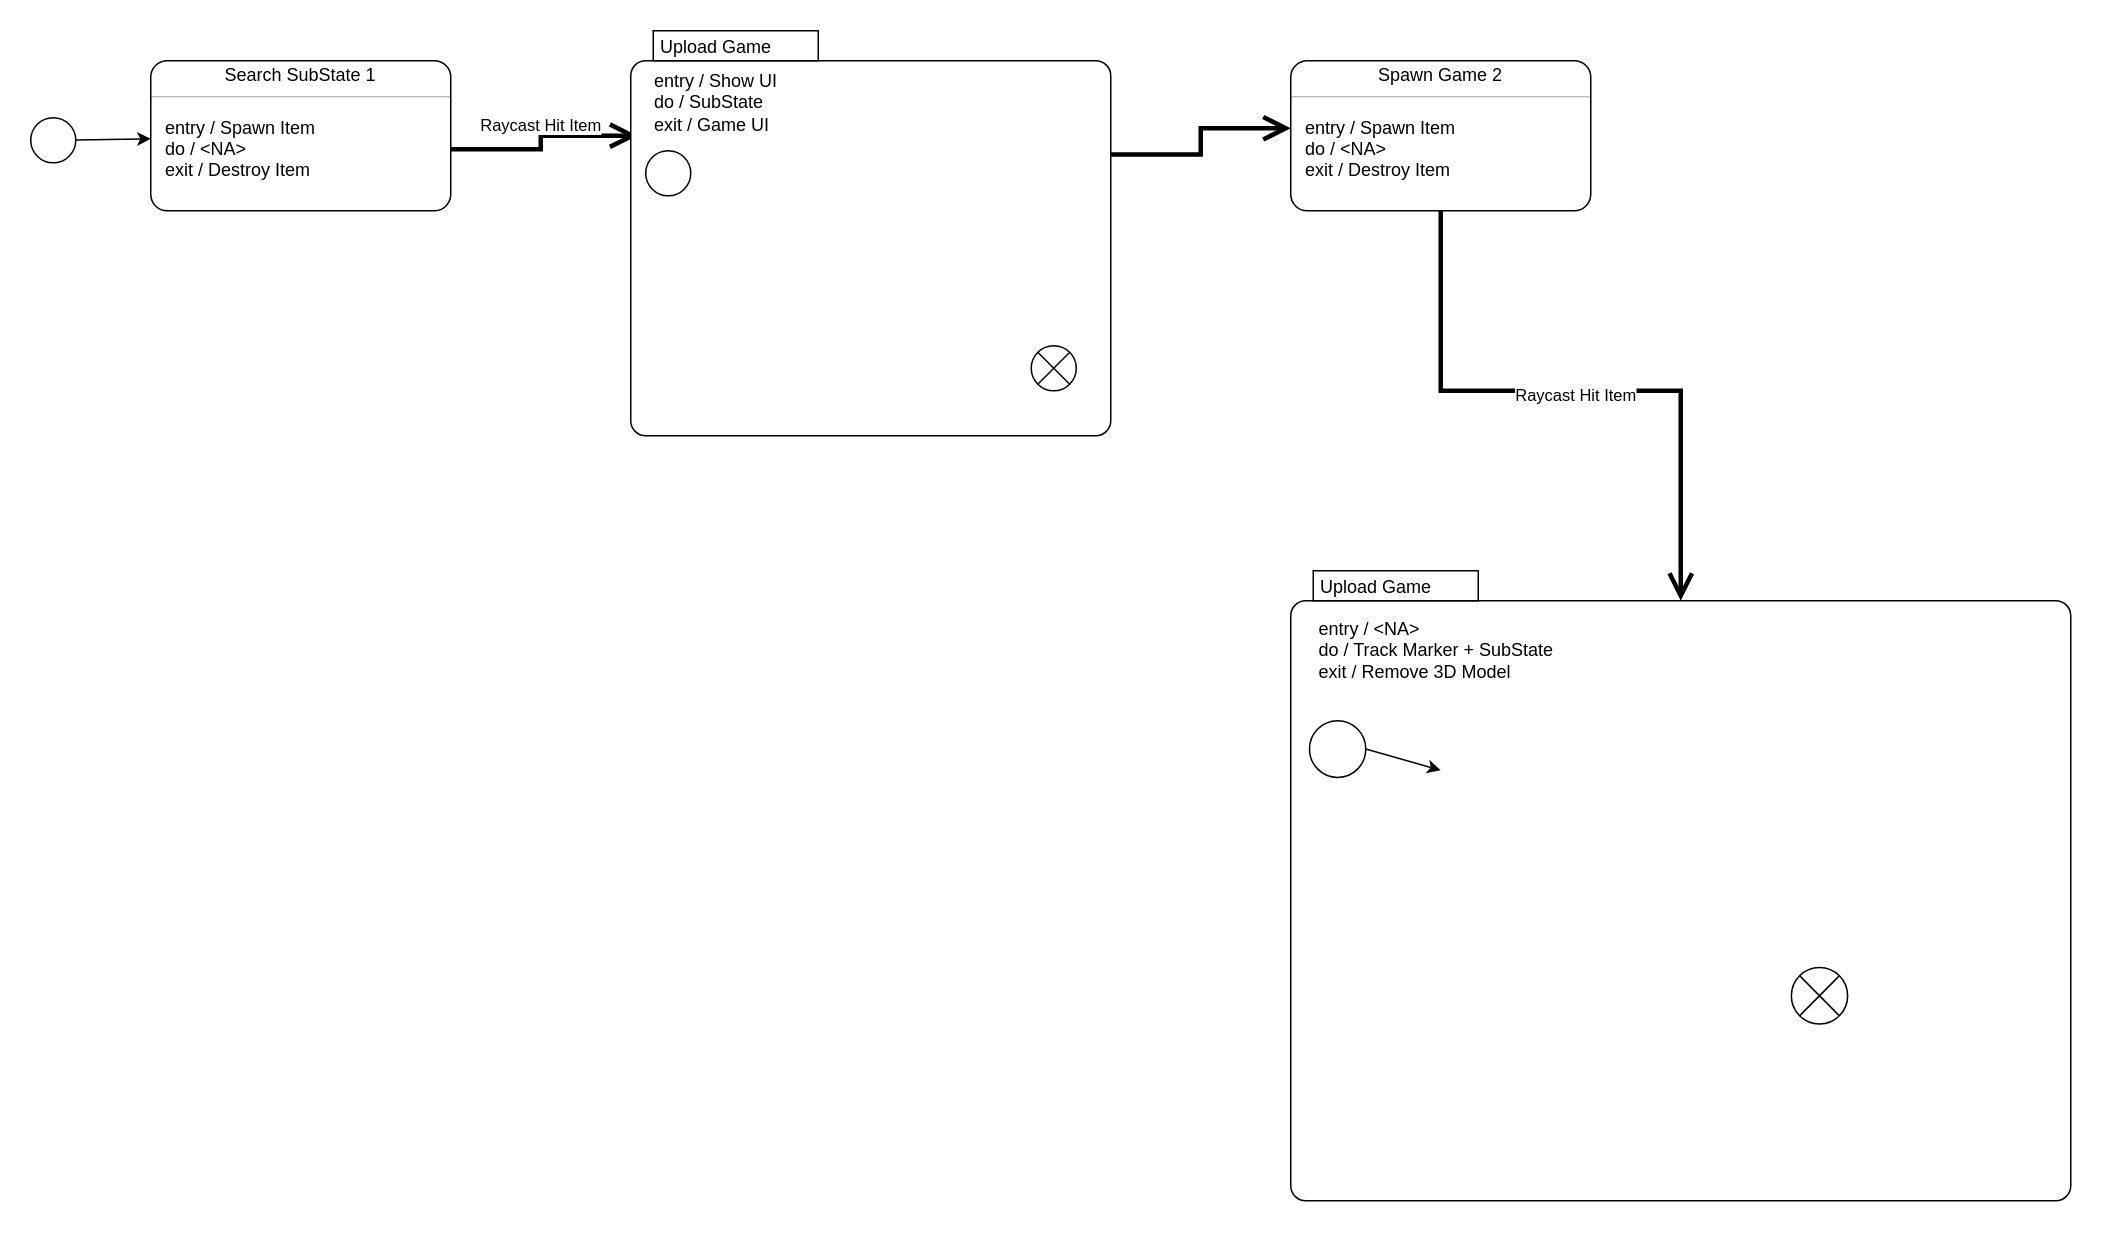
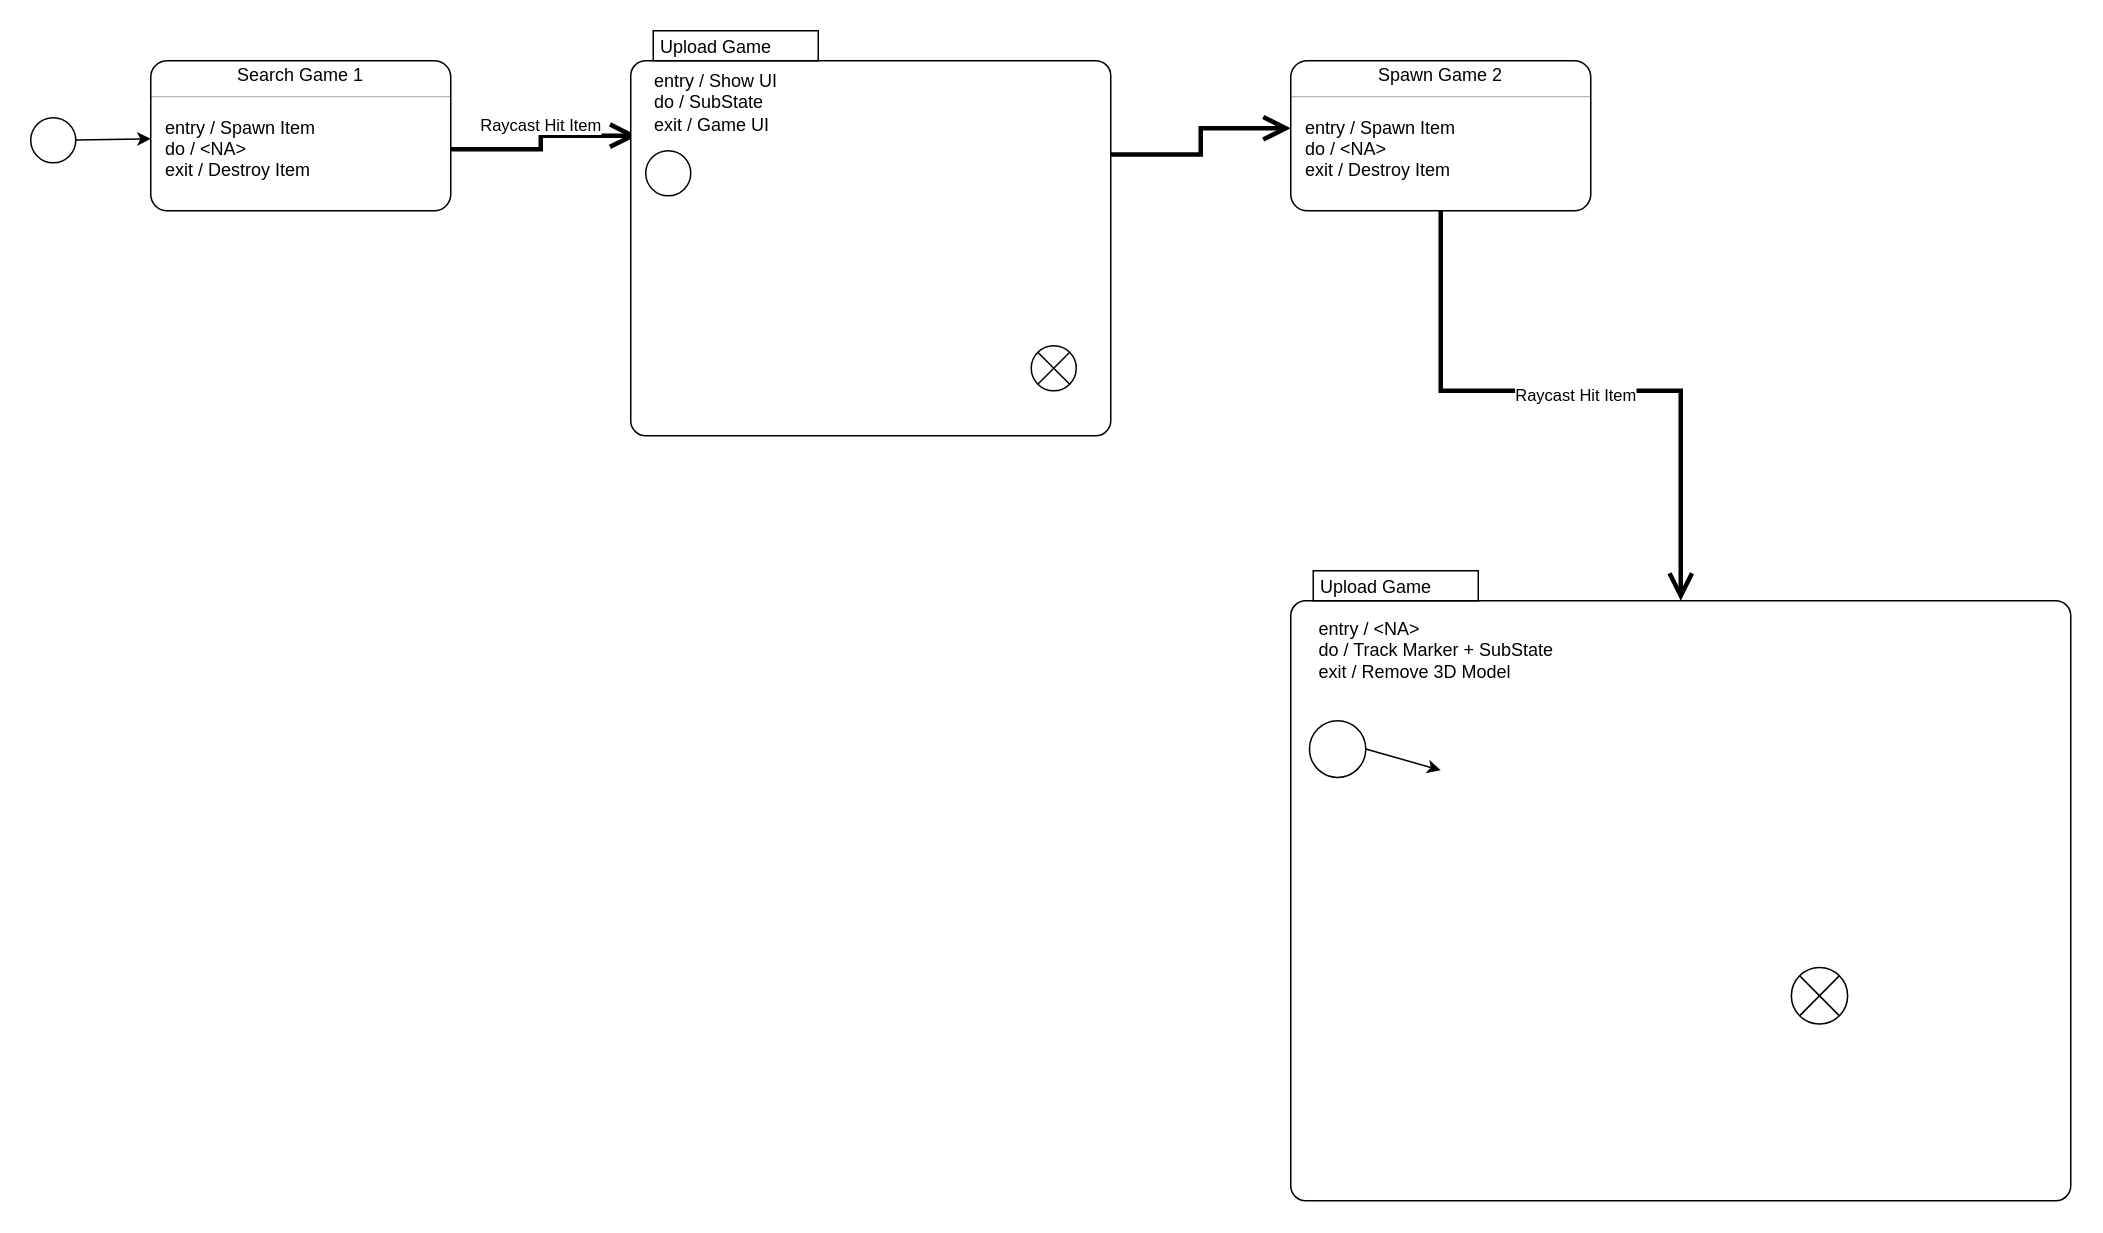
node "Search SubState 1": label "Search SubState 1" -> "Search Game 1"
